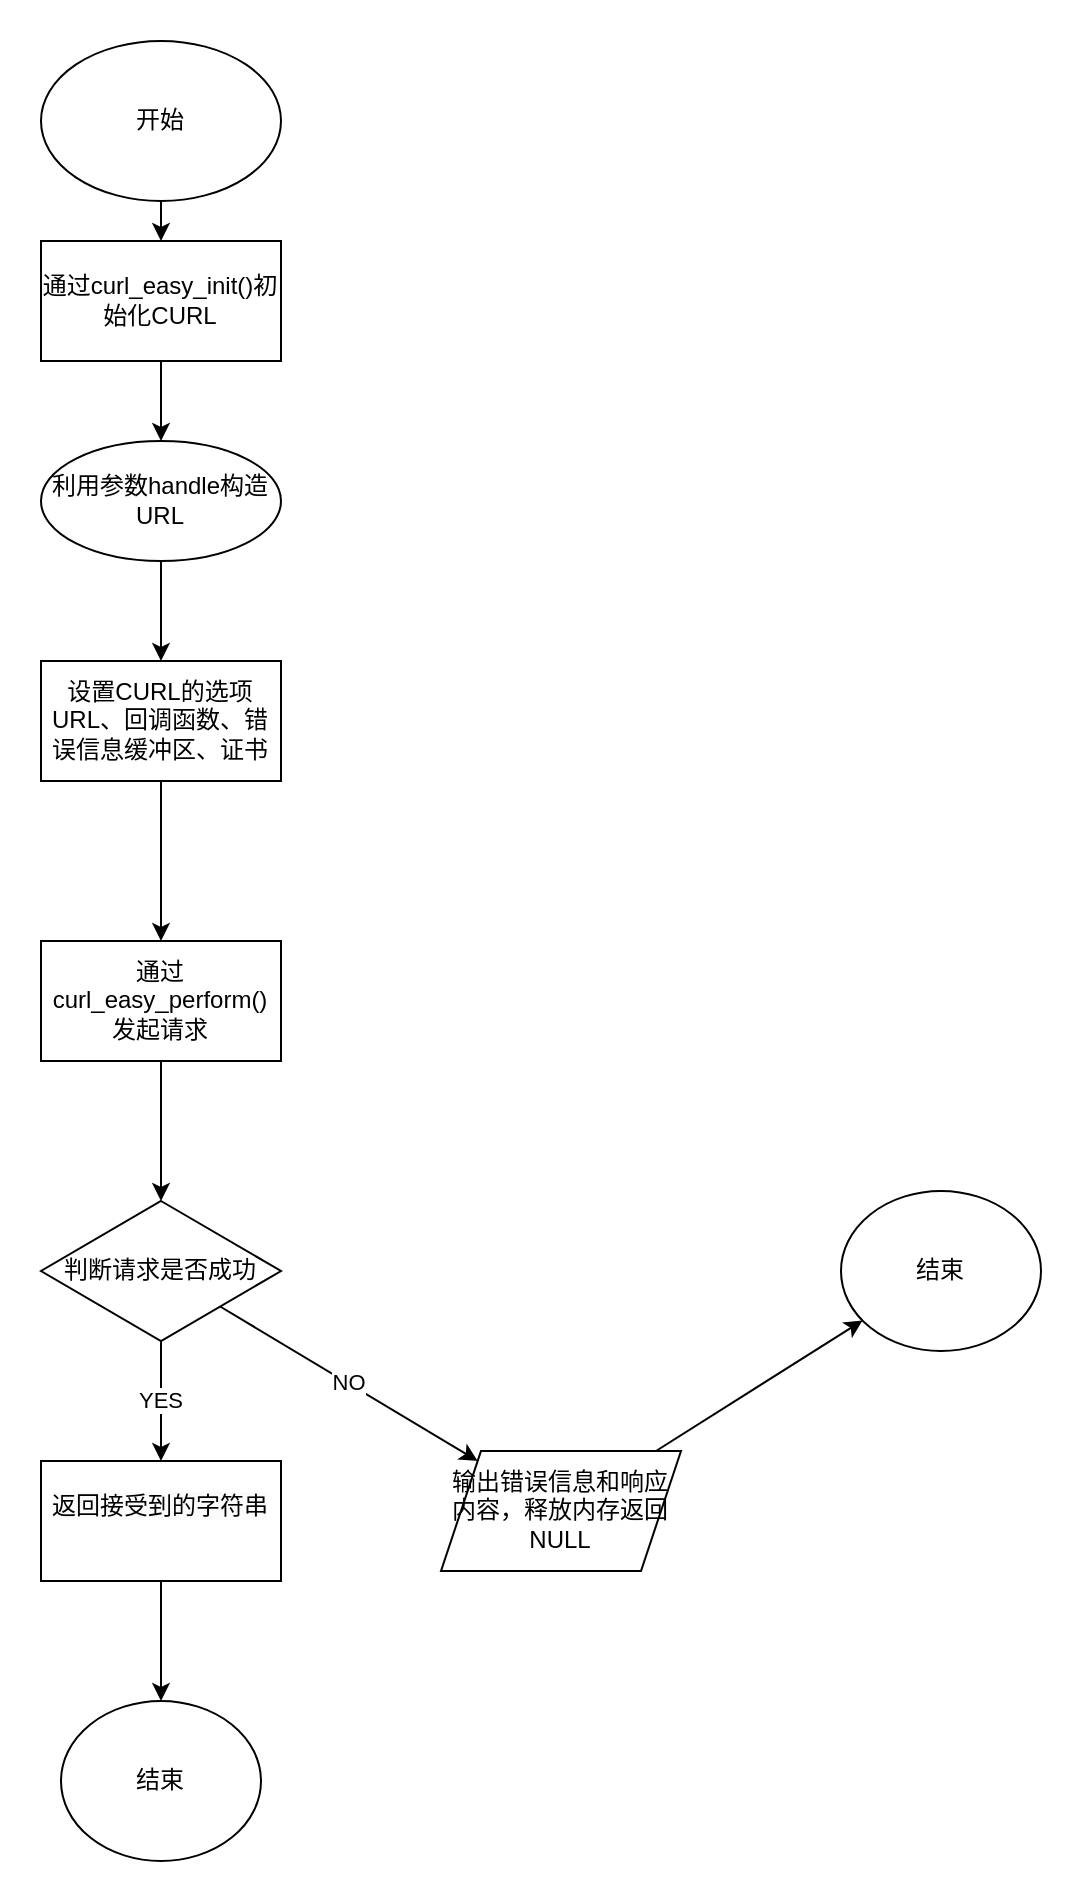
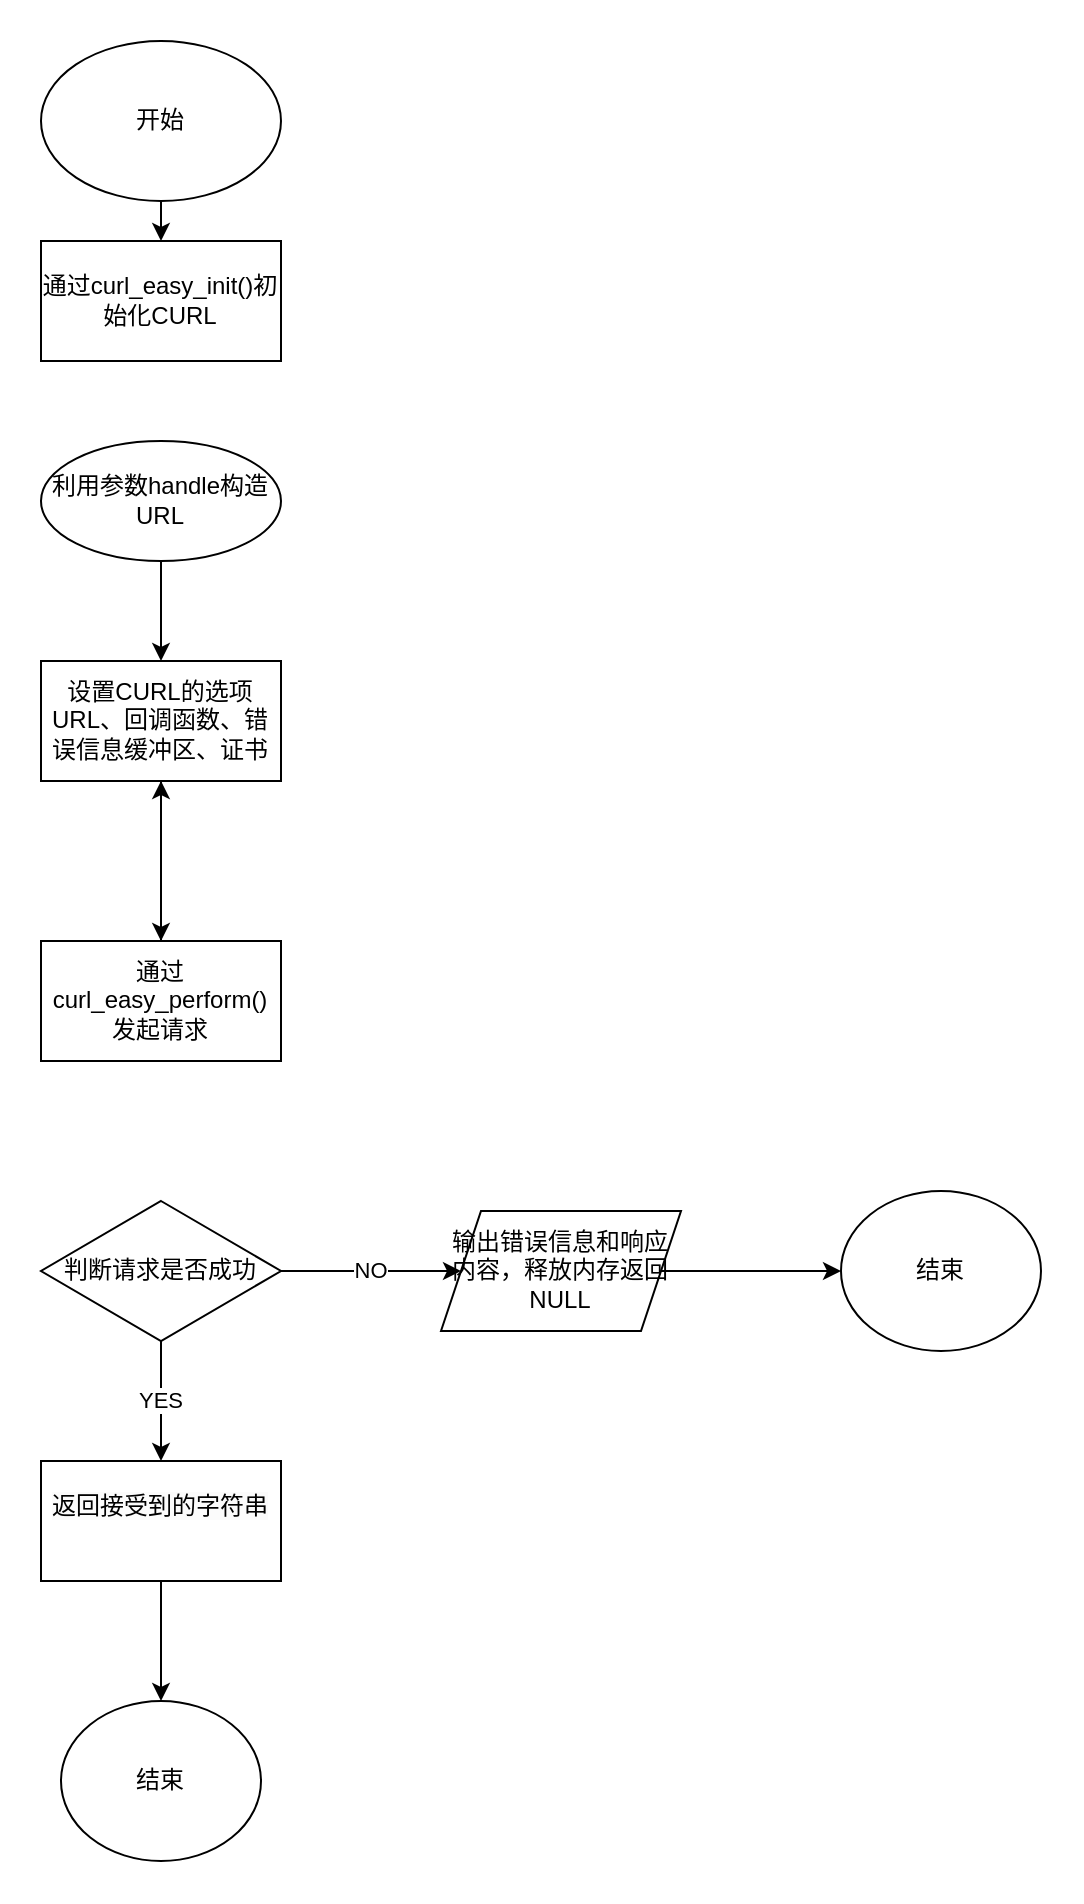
edge "通过curl_easy_init()初始化CURL" -> "利用参数handle构造URL": removed
edge "通过curl_easy_perform()发起请求" -> "判断请求是否成功": now "通过curl_easy_perform()发起请求" -> "设置CURL的选项 URL、回调函数、错误信息缓冲区、证书"
node "输出错误信息和响应内容，释放内存返回NULL": moved (561, 1511) -> (561, 1271)
